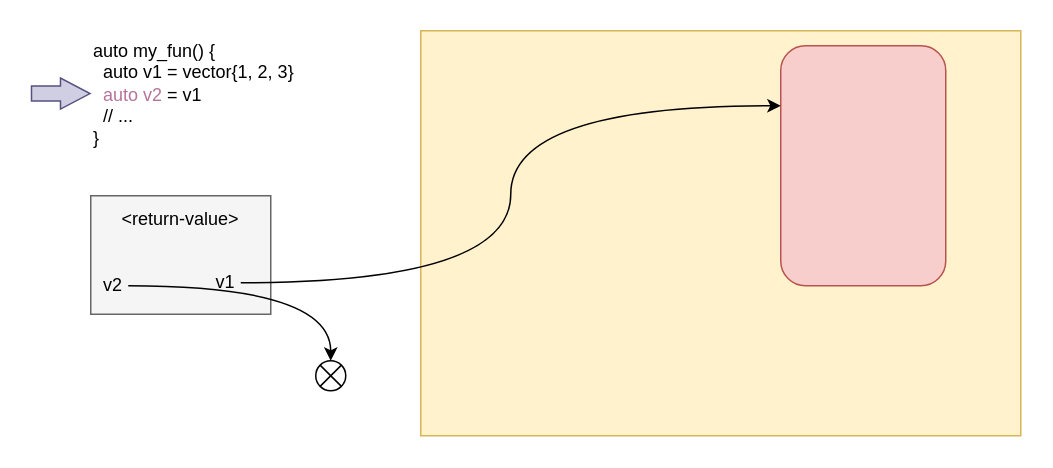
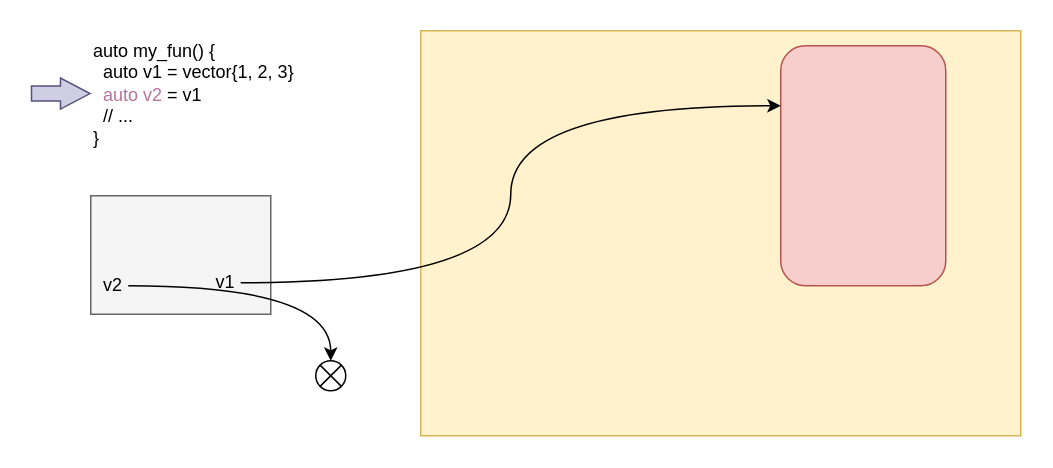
node "<return-value>": removed
